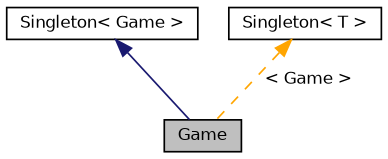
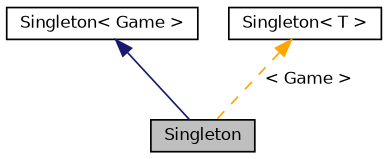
node "Game": label "Game" -> "Singleton"
